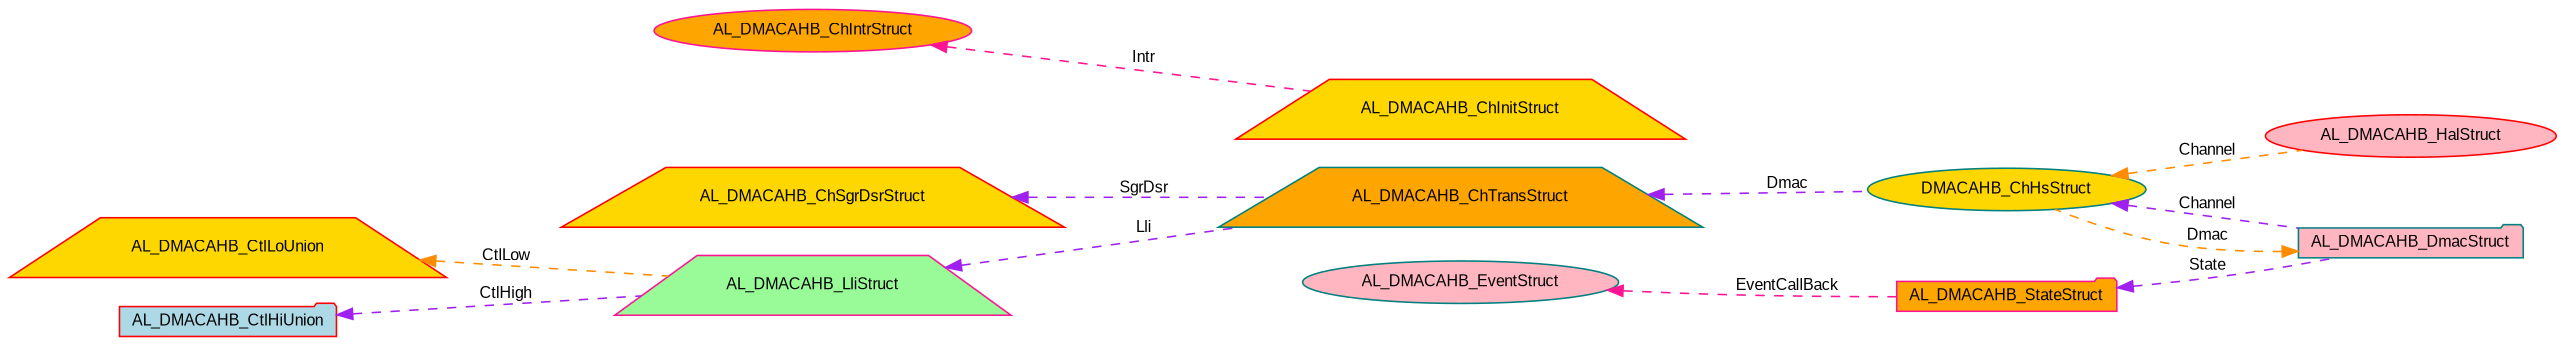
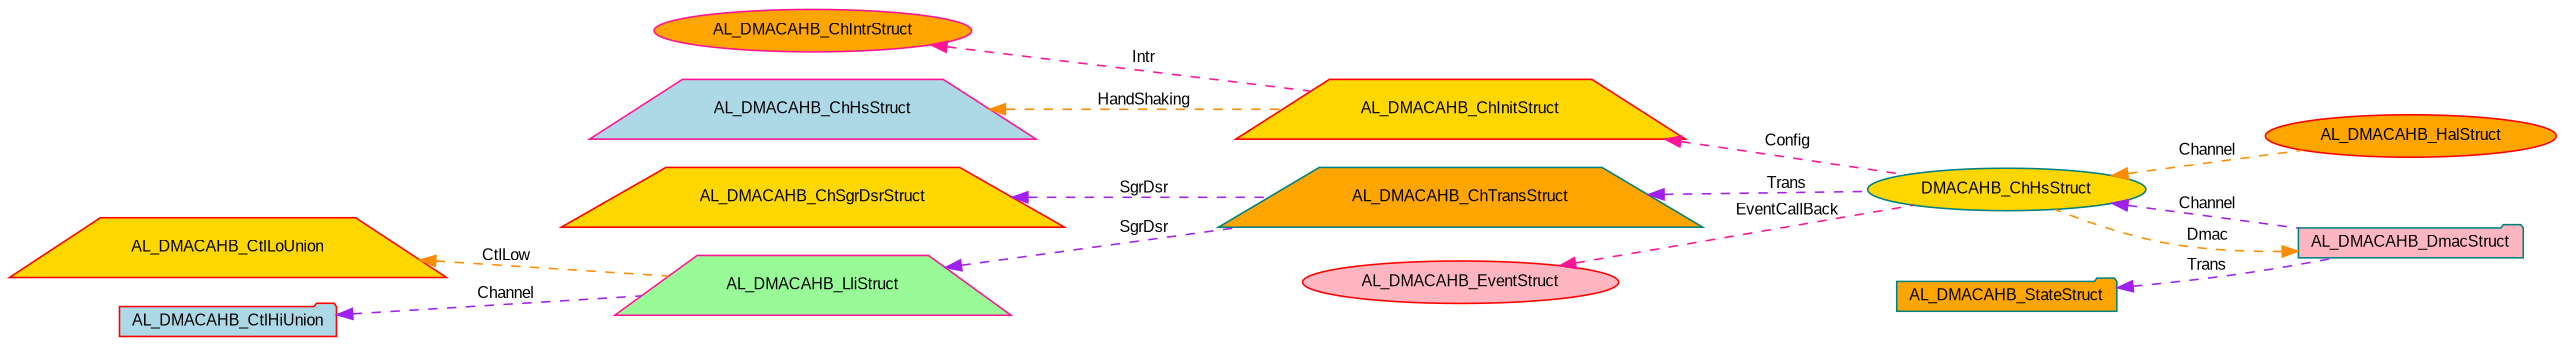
node "AL_DMACAHB_ChHsStruct": added
node "AL_DMACAHB_HalStruct": fillcolor lightpink -> orange
edge "DMACAHB_ChHsStruct" -> "AL_DMACAHB_ChInitStruct": added, label "Config"
edge "DMACAHB_ChHsStruct" -> "AL_DMACAHB_ChTransStruct": label " Dmac" -> " Trans"
edge "AL_DMACAHB_ChTransStruct" -> "AL_DMACAHB_LliStruct": label " Lli" -> " SgrDsr"
edge "AL_DMACAHB_DmacStruct" -> "AL_DMACAHB_StateStruct": label " State" -> " Trans"
node "AL_DMACAHB_EventStruct": color teal -> red
edge "AL_DMACAHB_LliStruct" -> "AL_DMACAHB_CtlHiUnion": label " CtlHigh" -> " Channel"
edge "AL_DMACAHB_StateStruct" -> "AL_DMACAHB_EventStruct": now "DMACAHB_ChHsStruct" -> "AL_DMACAHB_EventStruct"
node "AL_DMACAHB_StateStruct": color deeppink -> teal
